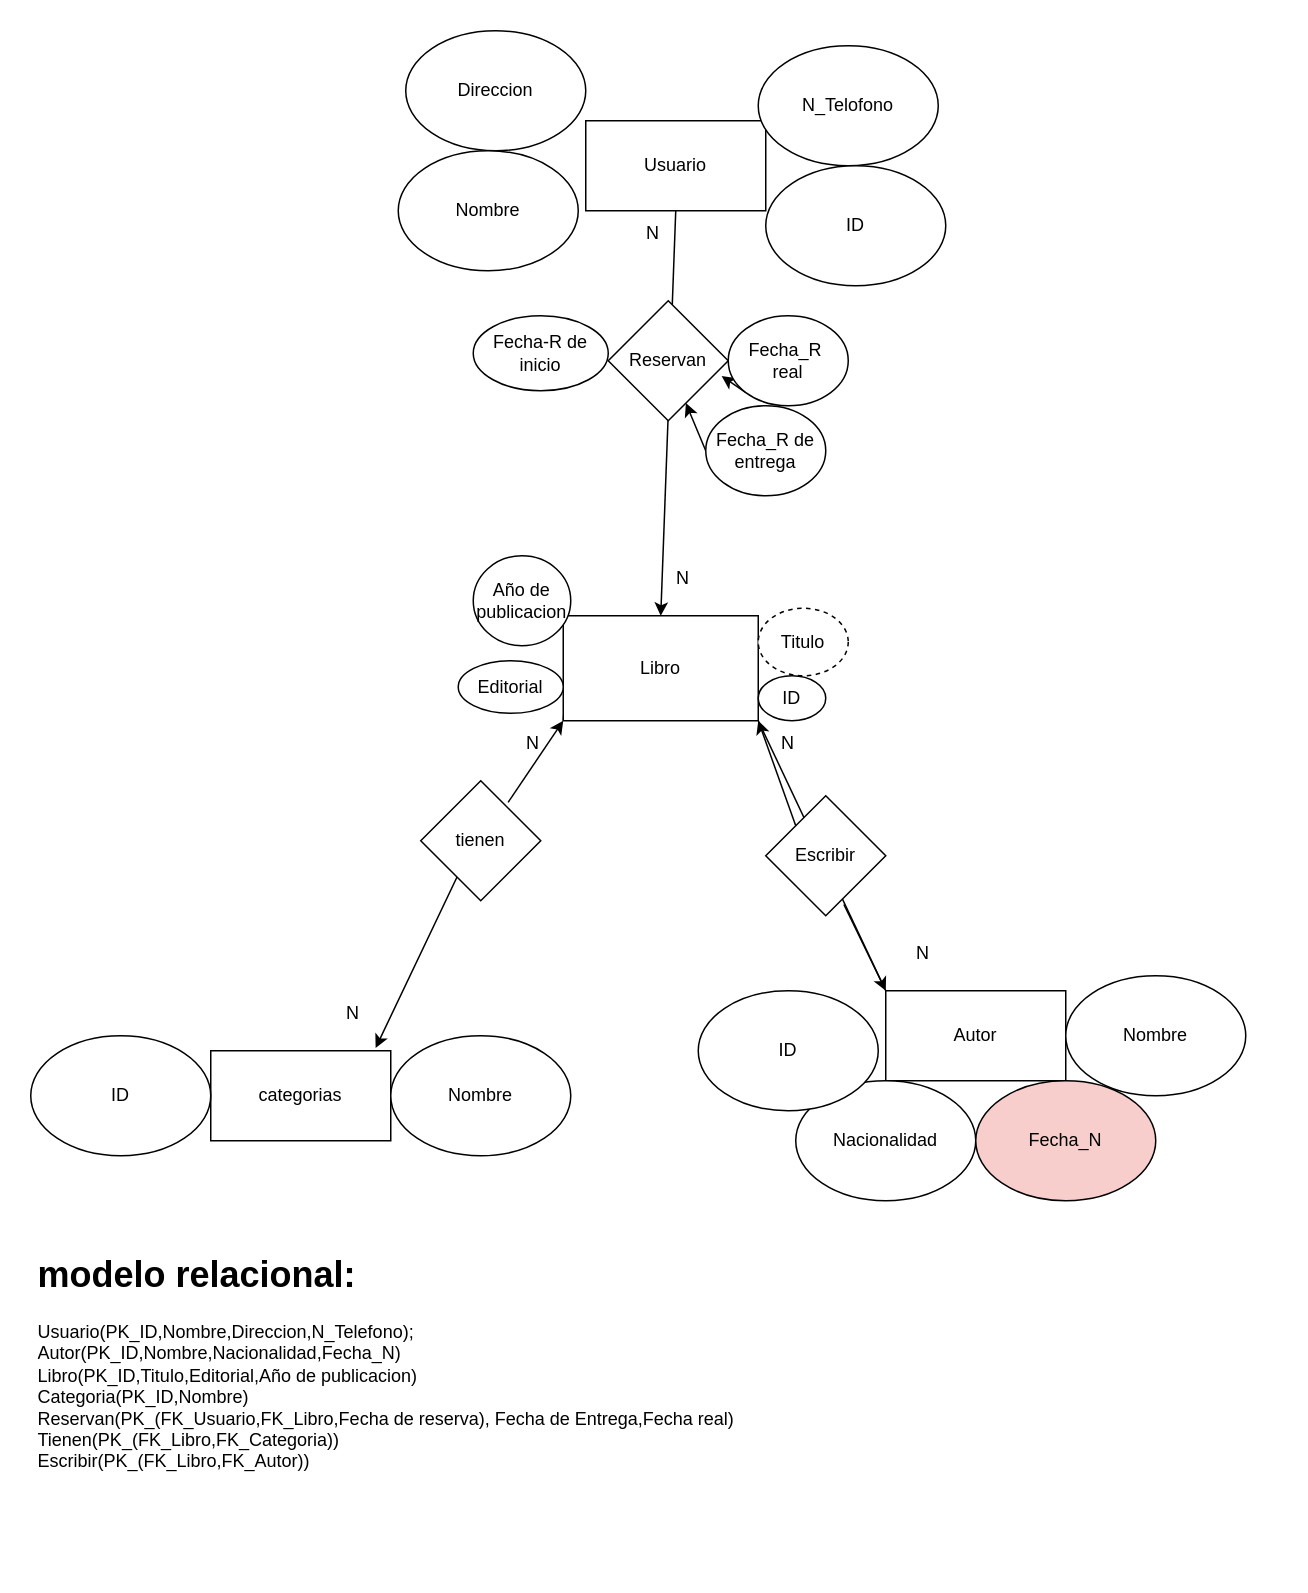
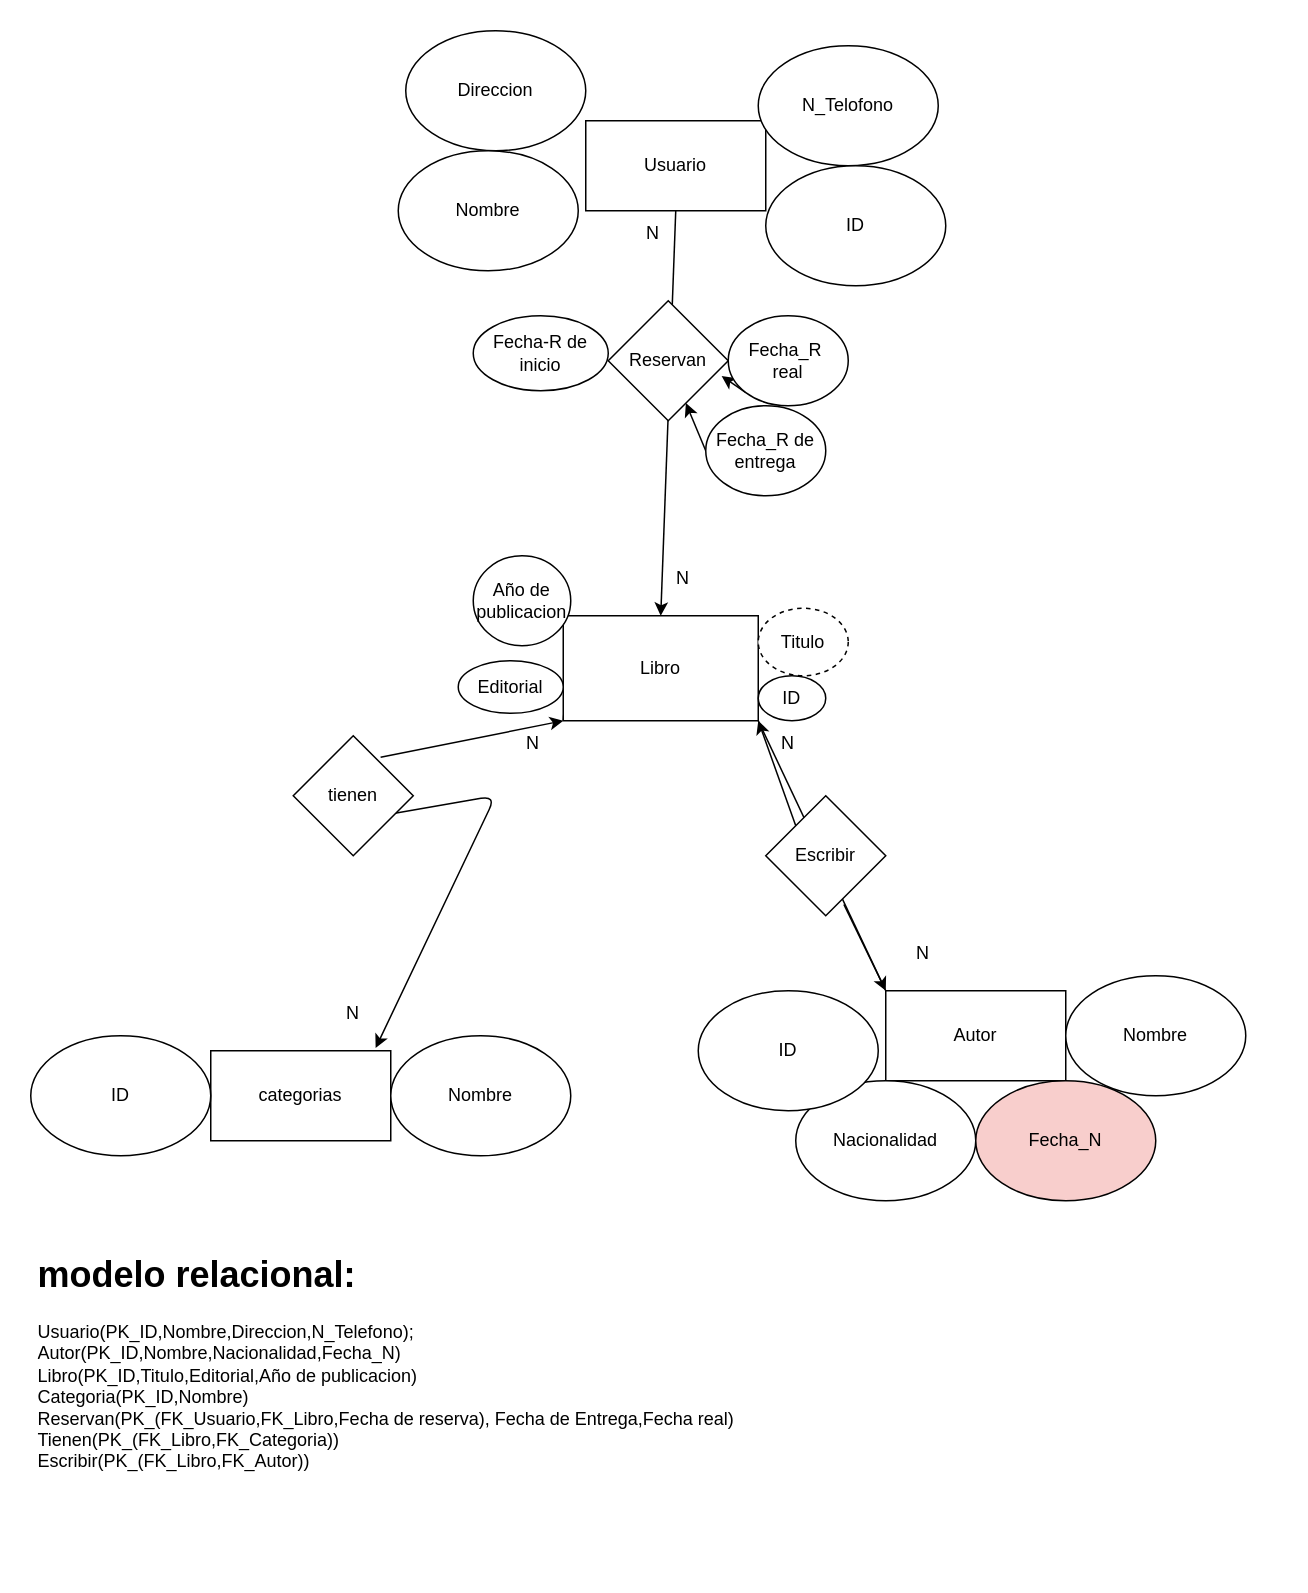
node "tienen": moved (481, 841) -> (353, 796)
